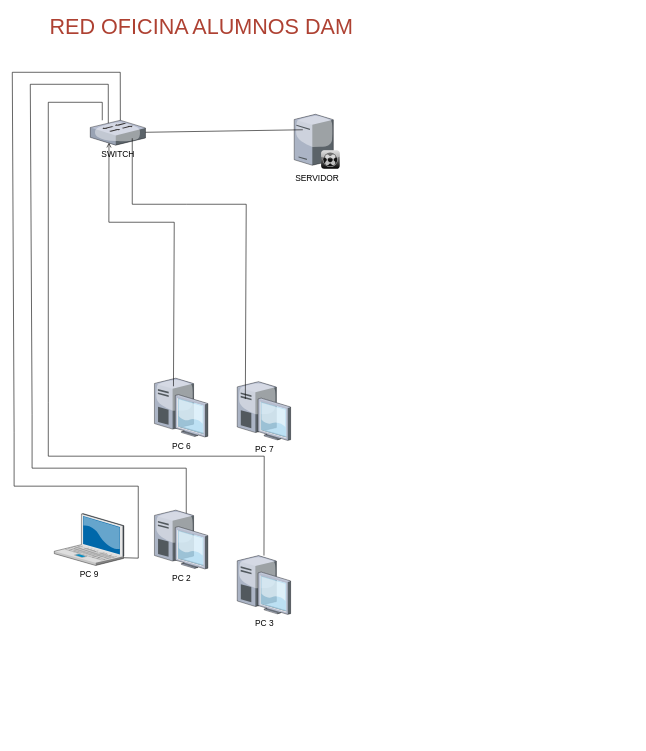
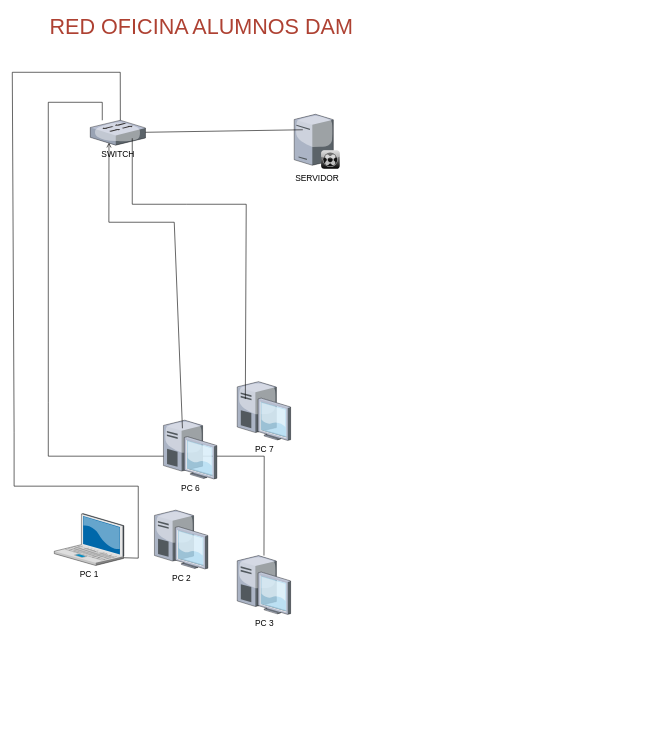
edge "SWITCH" -- "PC 2": removed
node "PC 6": moved (181, 408) -> (190, 450)
node "PC 9": label "PC 9" -> "PC 1"
